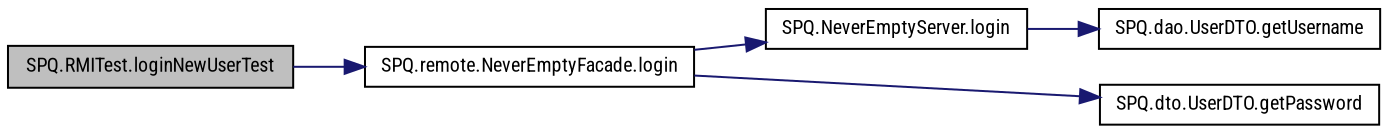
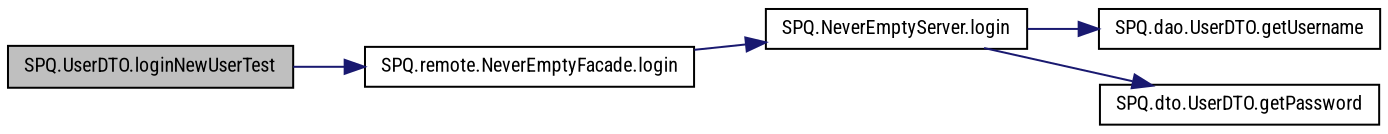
node "SPQ.RMITest.loginNewUserTest": label "SPQ.RMITest.loginNewUserTest" -> "SPQ.UserDTO.loginNewUserTest"
edge "SPQ.remote.NeverEmptyFacade.login" -> "SPQ.dto.UserDTO.getPassword": now "SPQ.NeverEmptyServer.login" -> "SPQ.dto.UserDTO.getPassword"
